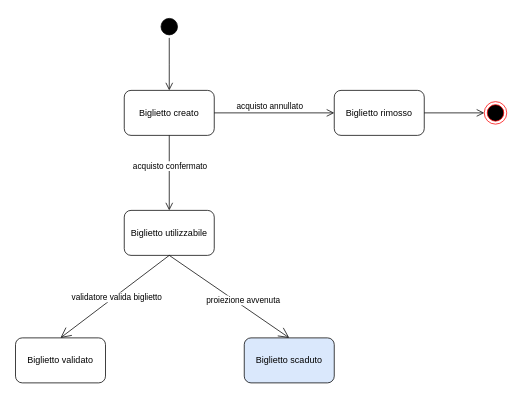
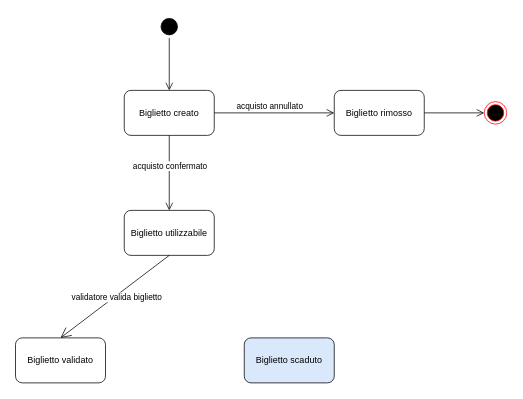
edge "Biglietto utilizzabile" -> "Biglietto scaduto": removed, label "proiezione avvenuta"
